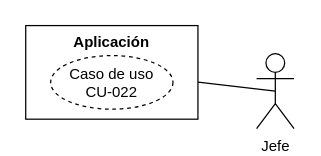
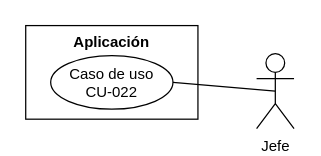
node "Caso de uso CU-022": style dashed -> solid
edge "Aplicación" -- "Jefe": now "Caso de uso CU-022" -- "Jefe"
